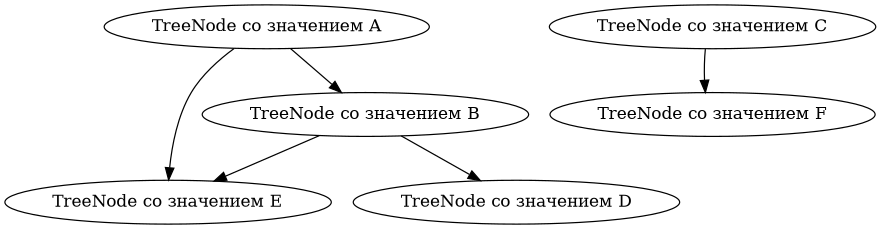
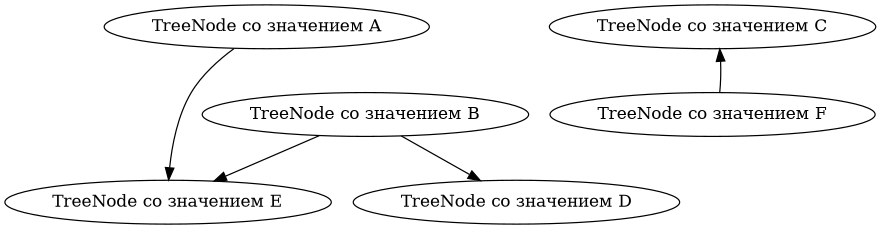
edge "TreeNode со значением C" -> "TreeNode со значением F": reversed
edge "TreeNode со значением A" -> "TreeNode со значением B": removed
